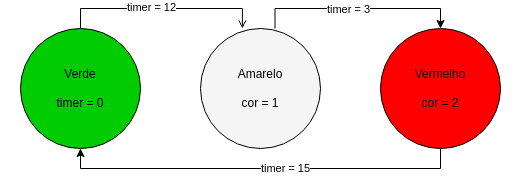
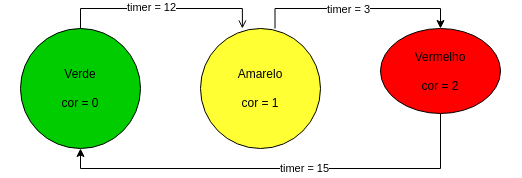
node "Verde timer = 0": label "Verde timer = 0" -> "Verde cor = 0"
node "Amarelo cor = 1": fillcolor #f5f5f5 -> #ffff33
node "Vermelho cor = 2": size 120x120 -> 120x85
